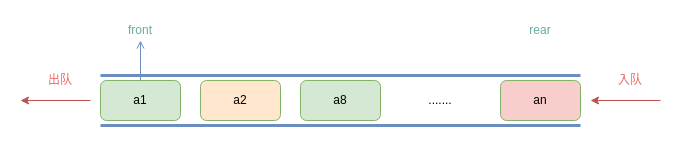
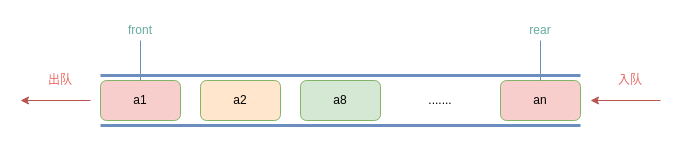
edge "a1" -> "front": arrowhead open -> none
edge "rear" -- "an": added
node "a1": fillcolor #d5e8d4 -> #f8cecc
